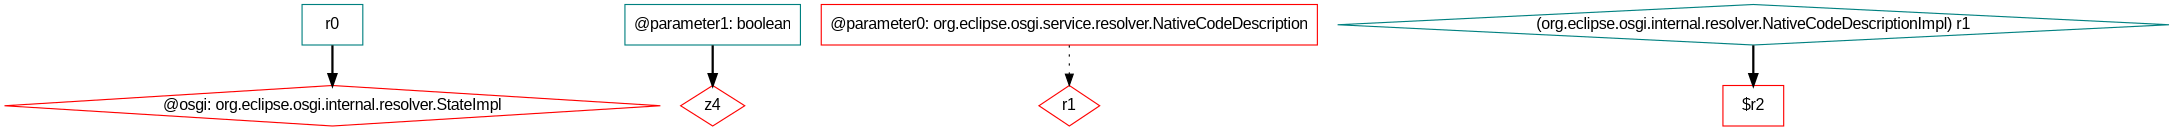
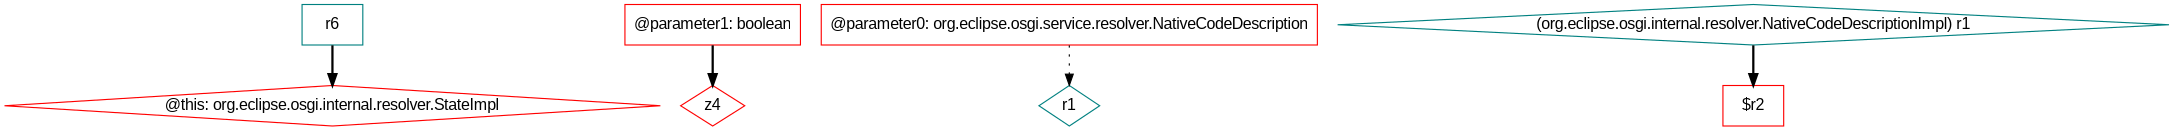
node "r0": label "r0" -> "r6"
node "@parameter1: boolean": color teal -> red
node "@osgi: org.eclipse.osgi.internal.resolver.StateImpl": label "@osgi: org.eclipse.osgi.internal.resolver.StateImpl" -> "@this: org.eclipse.osgi.internal.resolver.StateImpl"
node "r1": color red -> teal
